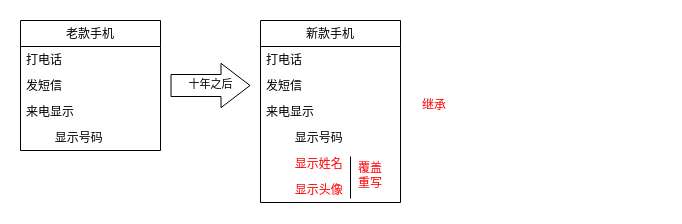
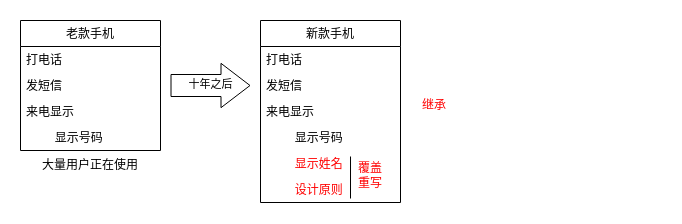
node "大量用户正在使用": added
node "显示头像": label "显示头像" -> "设计原则"
